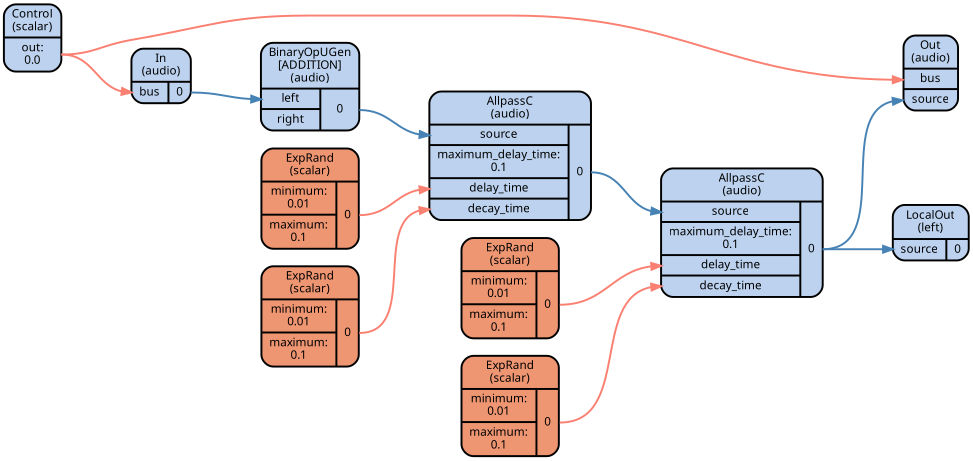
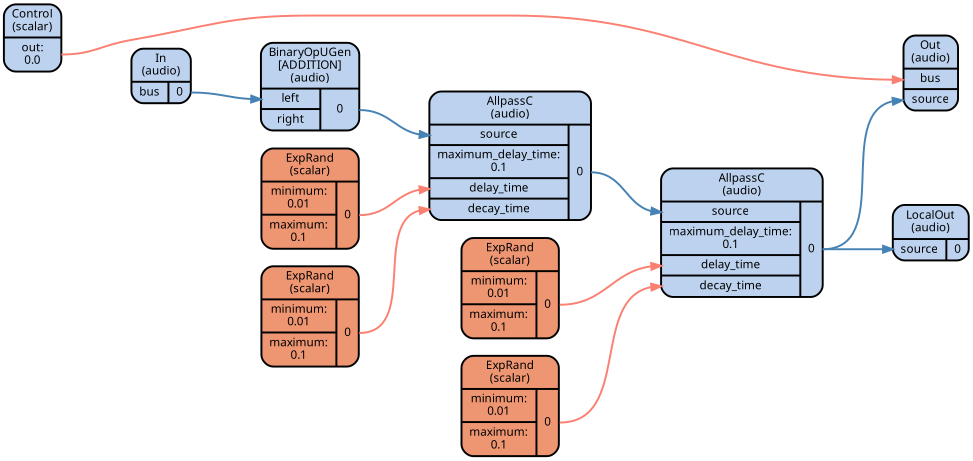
edge "Control" -> "In": removed
node "LocalOut": text "(left)" -> "(audio)"
